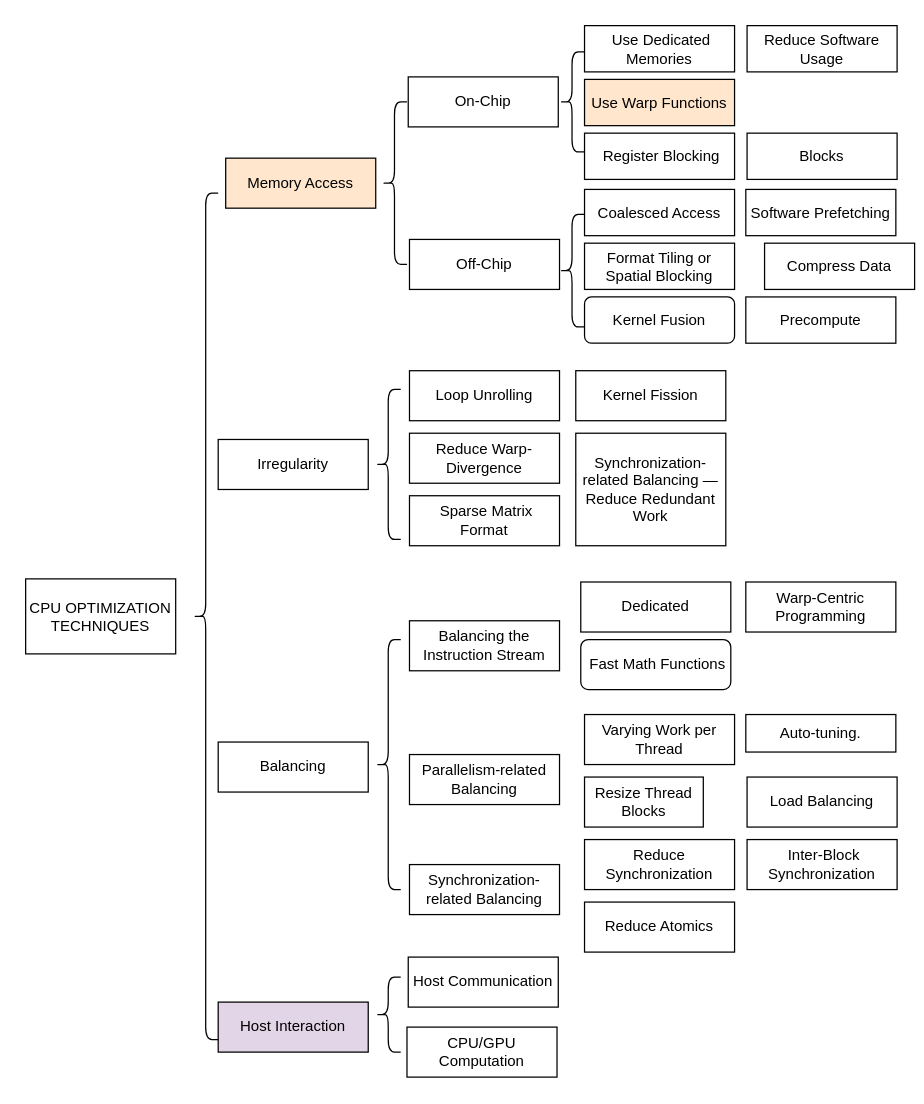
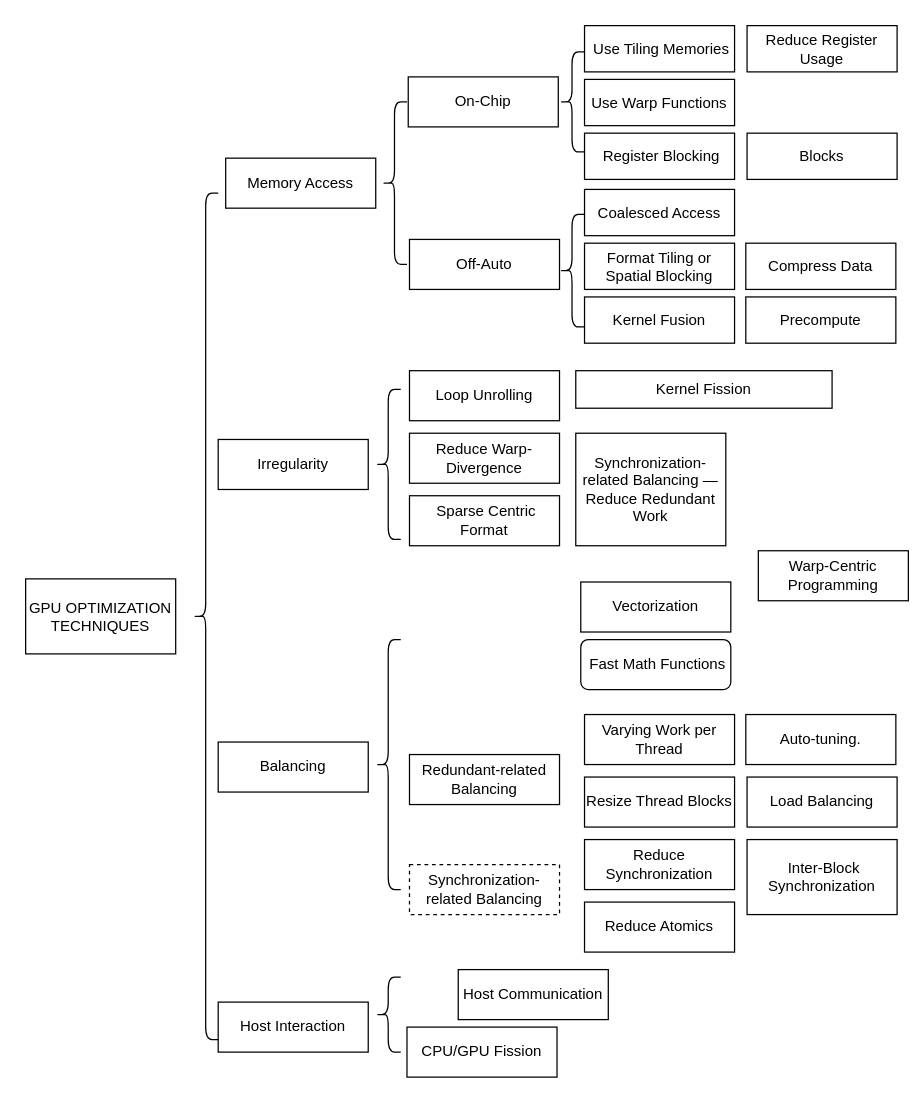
node "Use Dedicated Memories": label "Use Dedicated Memories" -> "Use Tiling Memories"
node "Reduce Software Usage": label "Reduce Software Usage" -> "Reduce Register Usage"
node "Use Warp Functions": fillcolor #ffe6cc -> #ffffff
node "Memory Access": fillcolor #ffe6cc -> #ffffff
node "Software Prefetching": removed
node "Off-Chip": label "Off-Chip" -> "Off-Auto"
node "Compress Data": moved (839, 266) -> (821, 266)
node "Kernel Fusion": shape rounded rectangle -> rectangle
node "Kernel Fission": size 150x50 -> 256x38
node "Sparse Matrix Format": label "Sparse Matrix Format" -> "Sparse Centric Format"
node "Dedicated": label "Dedicated" -> "Vectorization"
node "Warp-Centric Programming": moved (821, 607) -> (833, 576)
node "CPU OPTIMIZATION TECHNIQUES": label "CPU OPTIMIZATION TECHNIQUES" -> "GPU OPTIMIZATION TECHNIQUES"
node "Balancing the Instruction Stream": removed
node "Auto-tuning.": size 150x38 -> 150x50
node "Parallelism-related Balancing": label "Parallelism-related Balancing" -> "Redundant-related Balancing"
node "Resize Thread Blocks": size 119x50 -> 150x50
node "Inter-Block Synchronization": size 150x50 -> 150x75
node "Synchronization-related Balancing": style solid -> dashed
node "Host Communication": moved (483, 982) -> (533, 994)
node "Host Interaction": fillcolor #e1d5e7 -> #ffffff
node "CPU/GPU Computation": label "CPU/GPU Computation" -> "CPU/GPU Fission"
